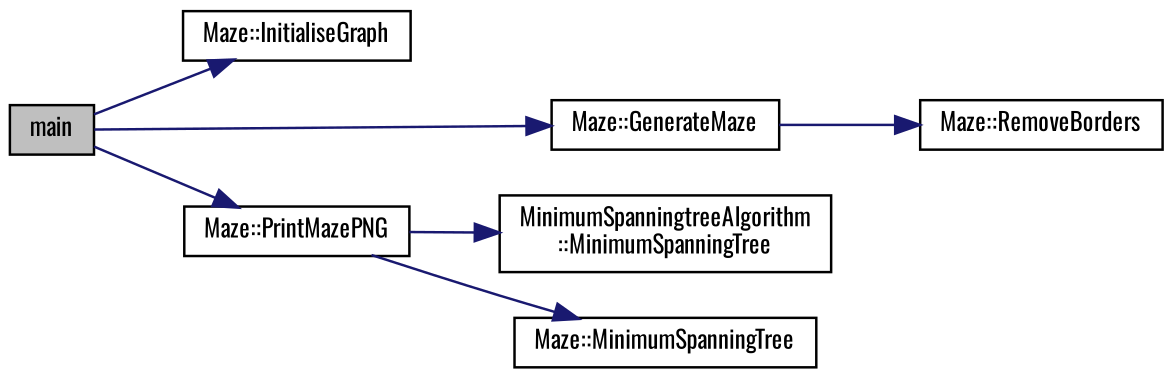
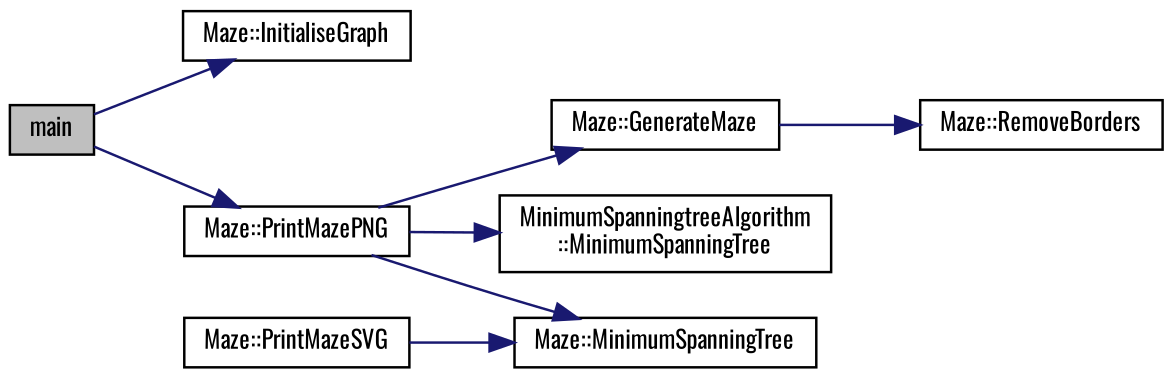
edge "main" -> "Maze::GenerateMaze": now "Maze::PrintMazePNG" -> "Maze::GenerateMaze"
node "Maze::PrintMazeSVG": added
